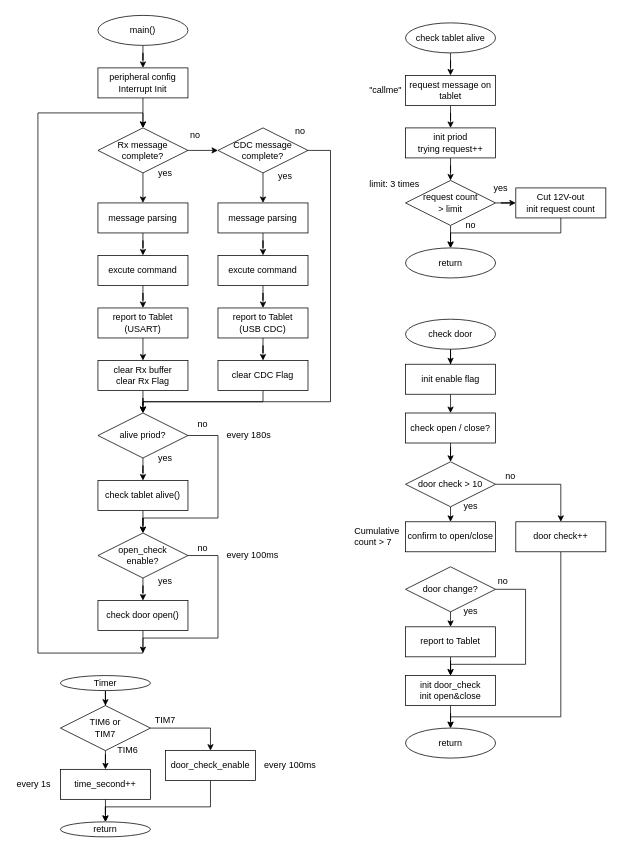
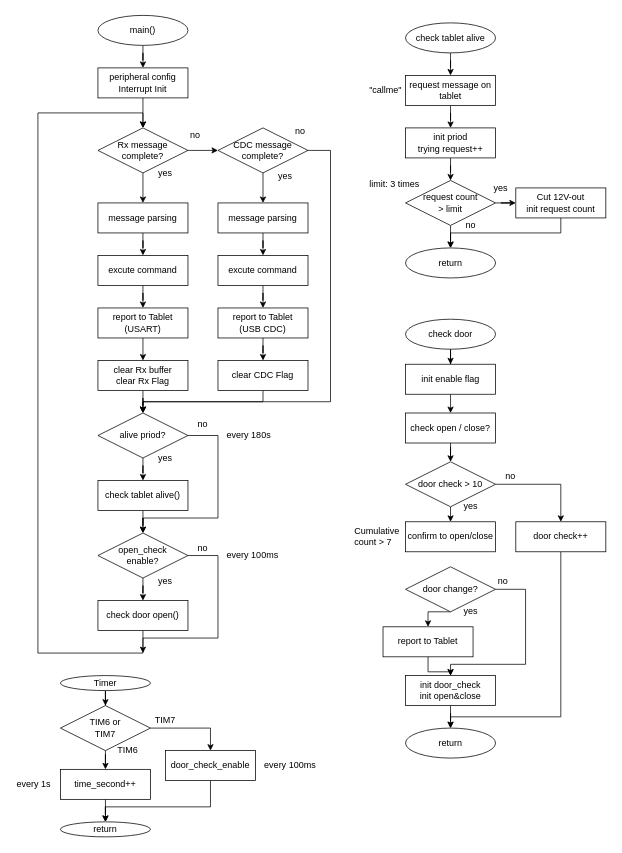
node "report to Tablet": moved (450, 642) -> (428, 642)
